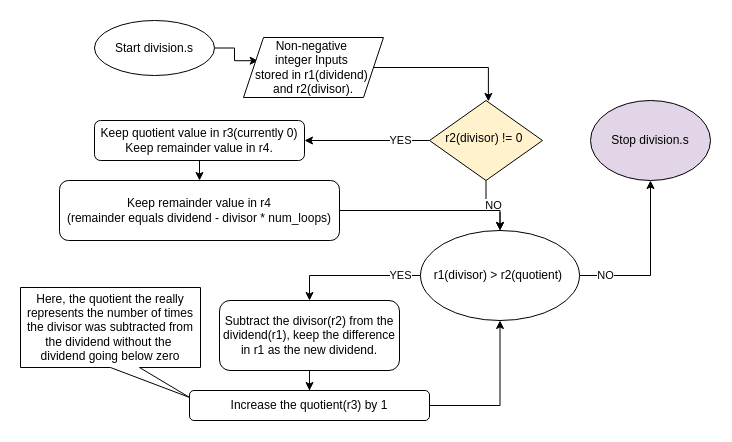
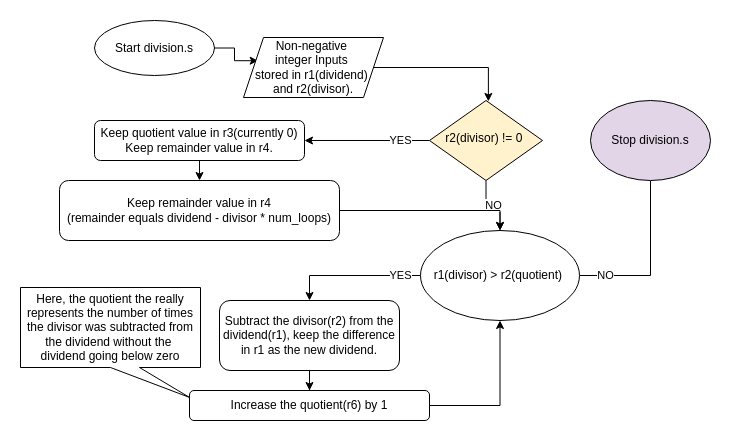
edge "r1(divisor) > r2(quotient)" -> "Stop division.s": arrowhead classic -> none
node "Increase the quotient(r3) by 1": label "Increase the quotient(r3) by 1" -> "Increase the quotient(r6) by 1"
